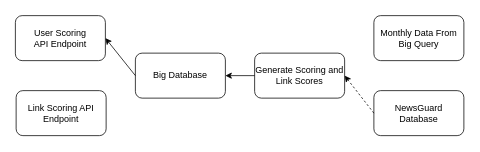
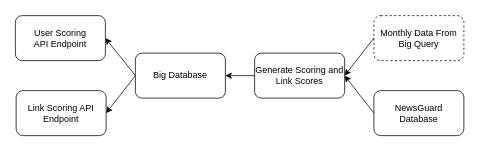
node "Monthly Data From Big Query": style solid -> dashed
edge "Monthly Data From Big Query" -> "Generate Scoring and Link Scores": added
edge "Big Database" -> "Link Scoring API Endpoint": added
edge "NewsGuard Database" -> "Generate Scoring and Link Scores": style dashed -> solid
